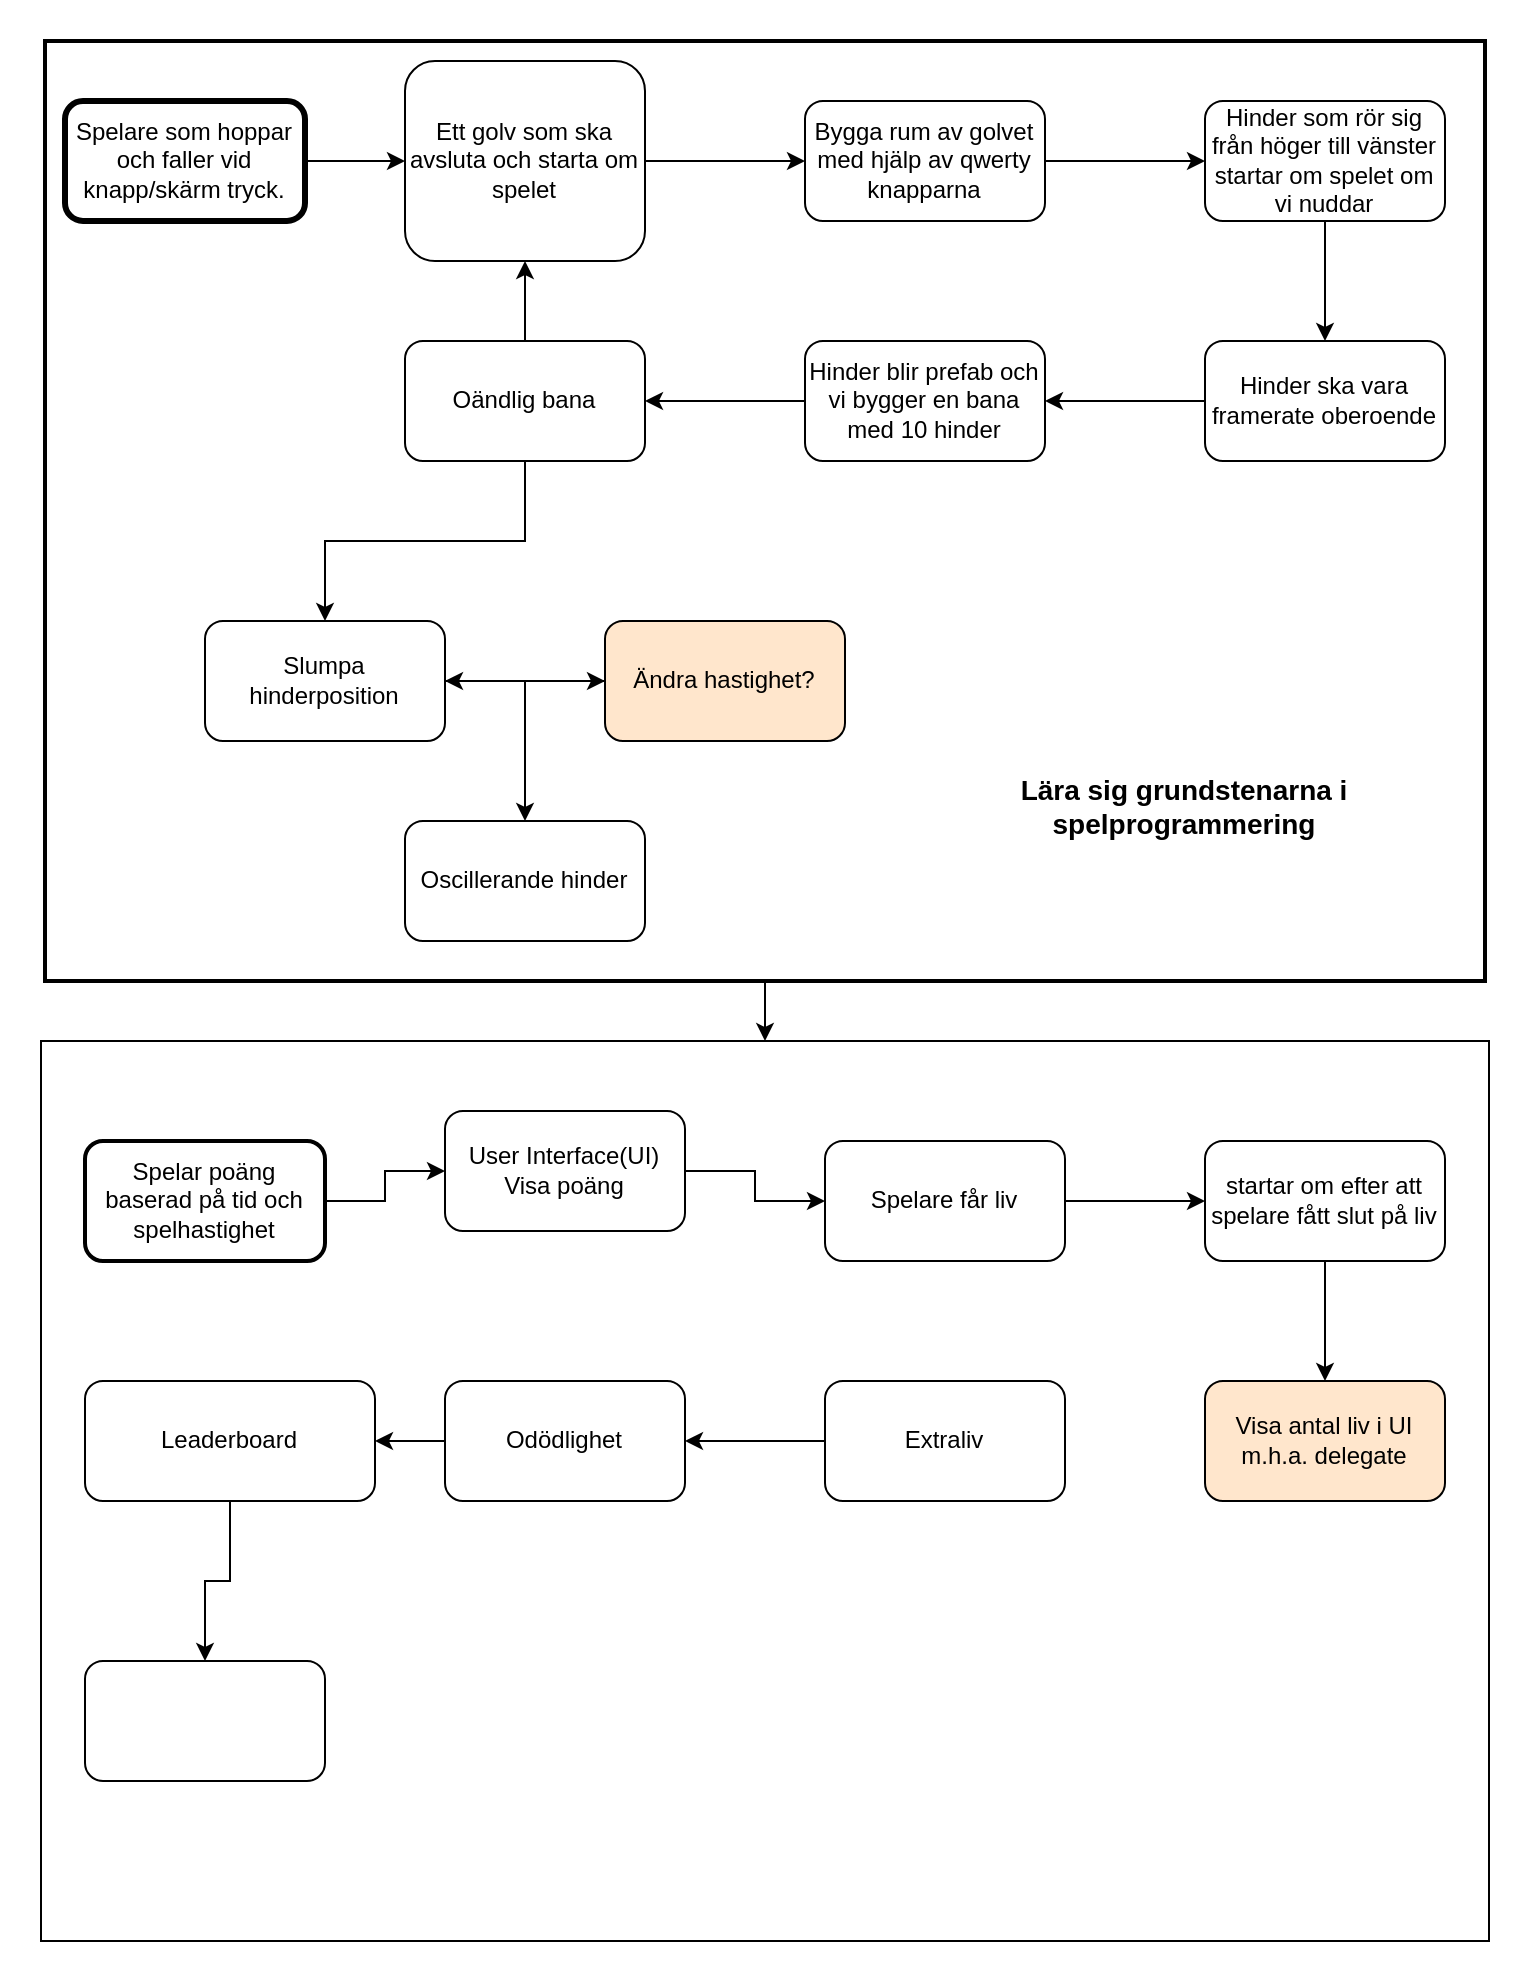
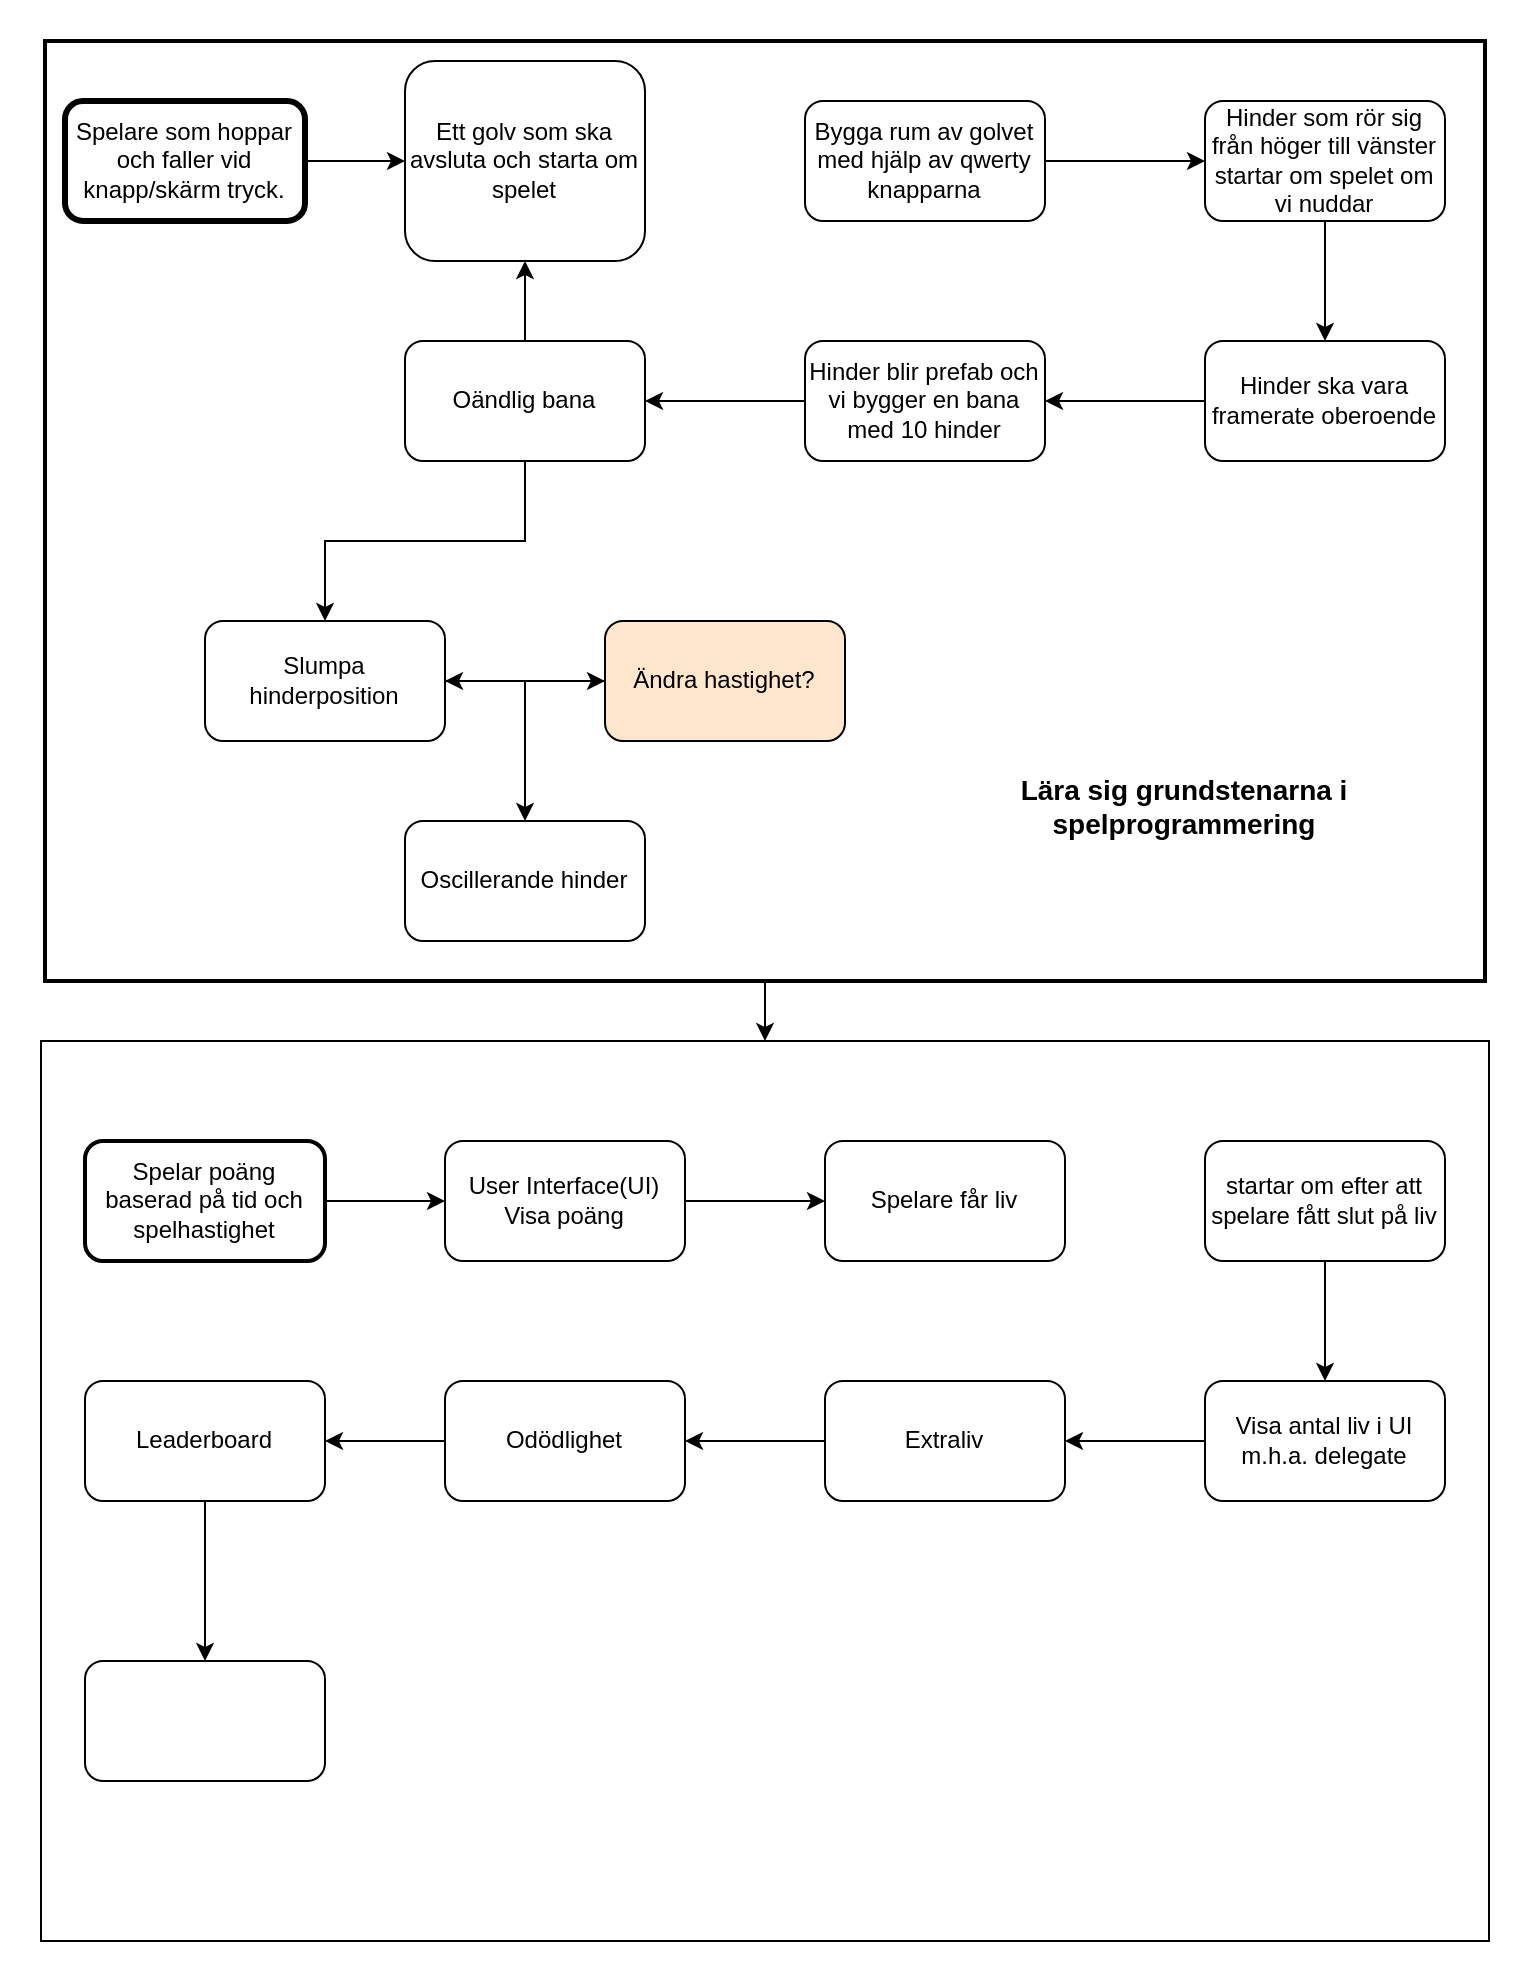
edge "Ett golv som ska avsluta och starta om spelet" -> "Bygga rum av golvet med hjälp av qwerty knapparna": removed
node "User Interface(UI) Visa poäng": moved (565, 1171) -> (565, 1201)
edge "Spelare får liv" -> "startar om efter att spelare fått slut på liv": removed
node "Leaderboard": size 290x120 -> 240x120
edge "Visa antal liv i UI m.h.a. delegate" -> "Extraliv": added
node "Visa antal liv i UI m.h.a. delegate": fillcolor #ffe6cc -> #ffffff
